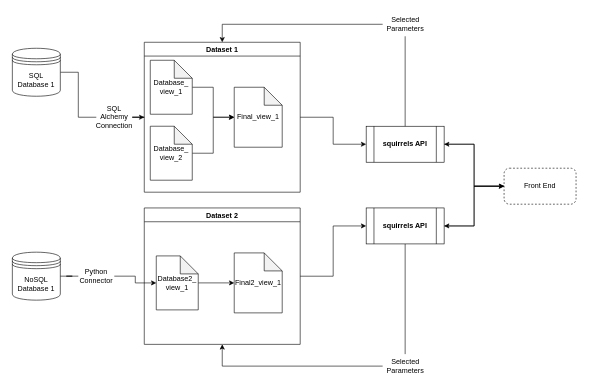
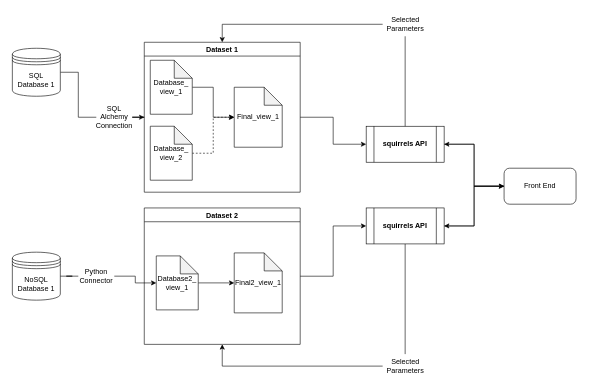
edge "Database_ view_2" -> "Final_view_1": style solid -> dashed
node "Front End": style dashed -> solid
